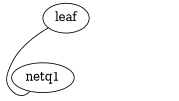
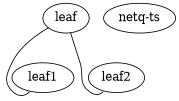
node "netq-ts": added
node "netq1": label "netq1" -> "leaf1"
node "leaf2": added
